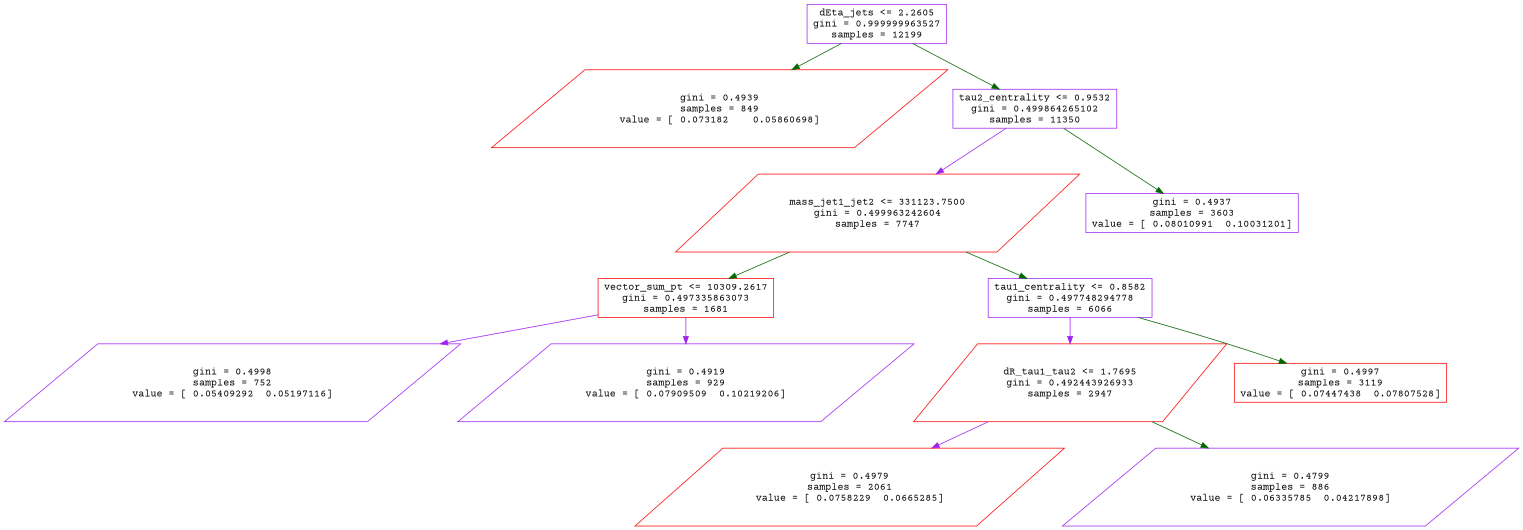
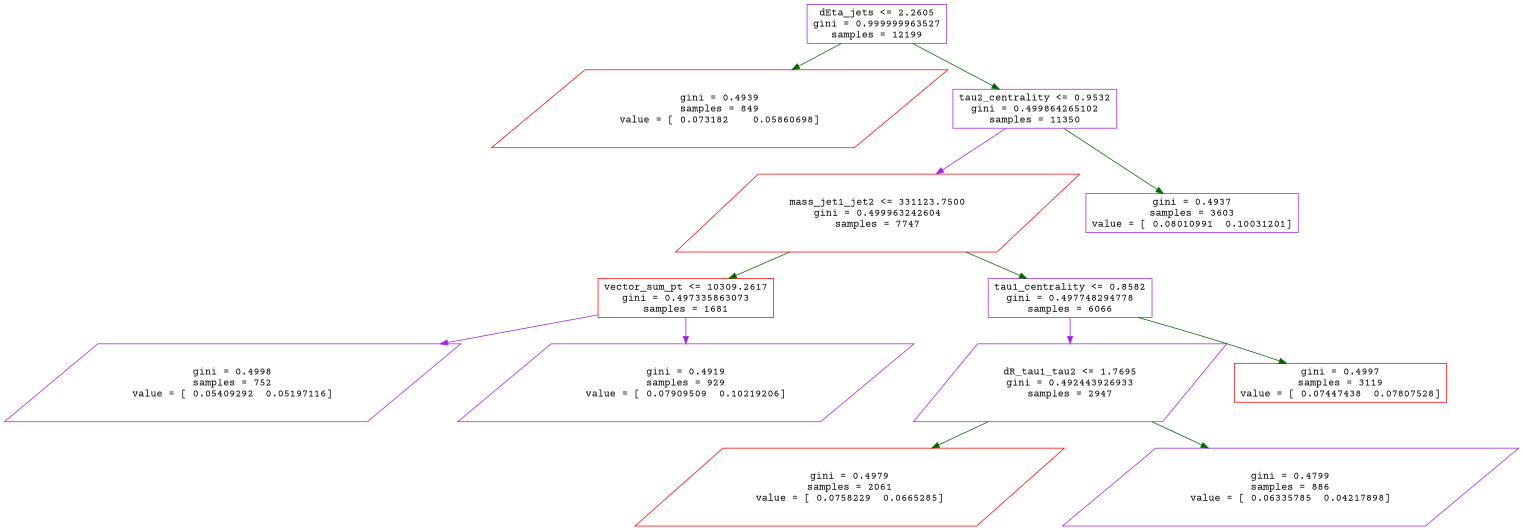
node "dR_tau1_tau2 <= 1.7695 gini = 0.492443926933 samples = 2947": color red -> purple
edge "dR_tau1_tau2 <= 1.7695 gini = 0.492443926933 samples = 2947" -> "gini = 0.4979 samples = 2061 value = [ 0.0758229  0.0665285]": color purple -> darkgreen
